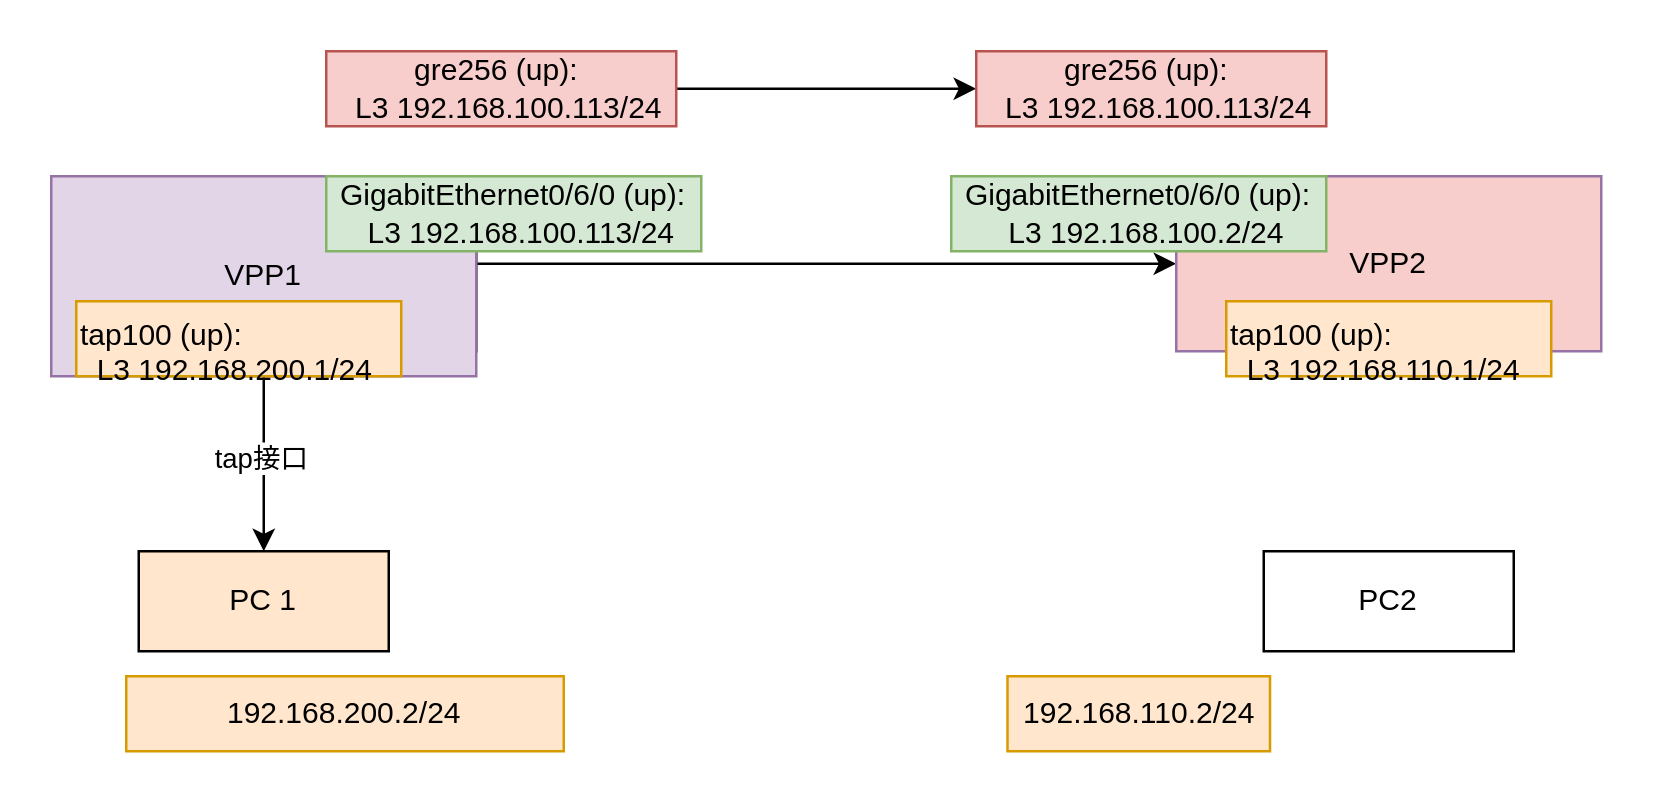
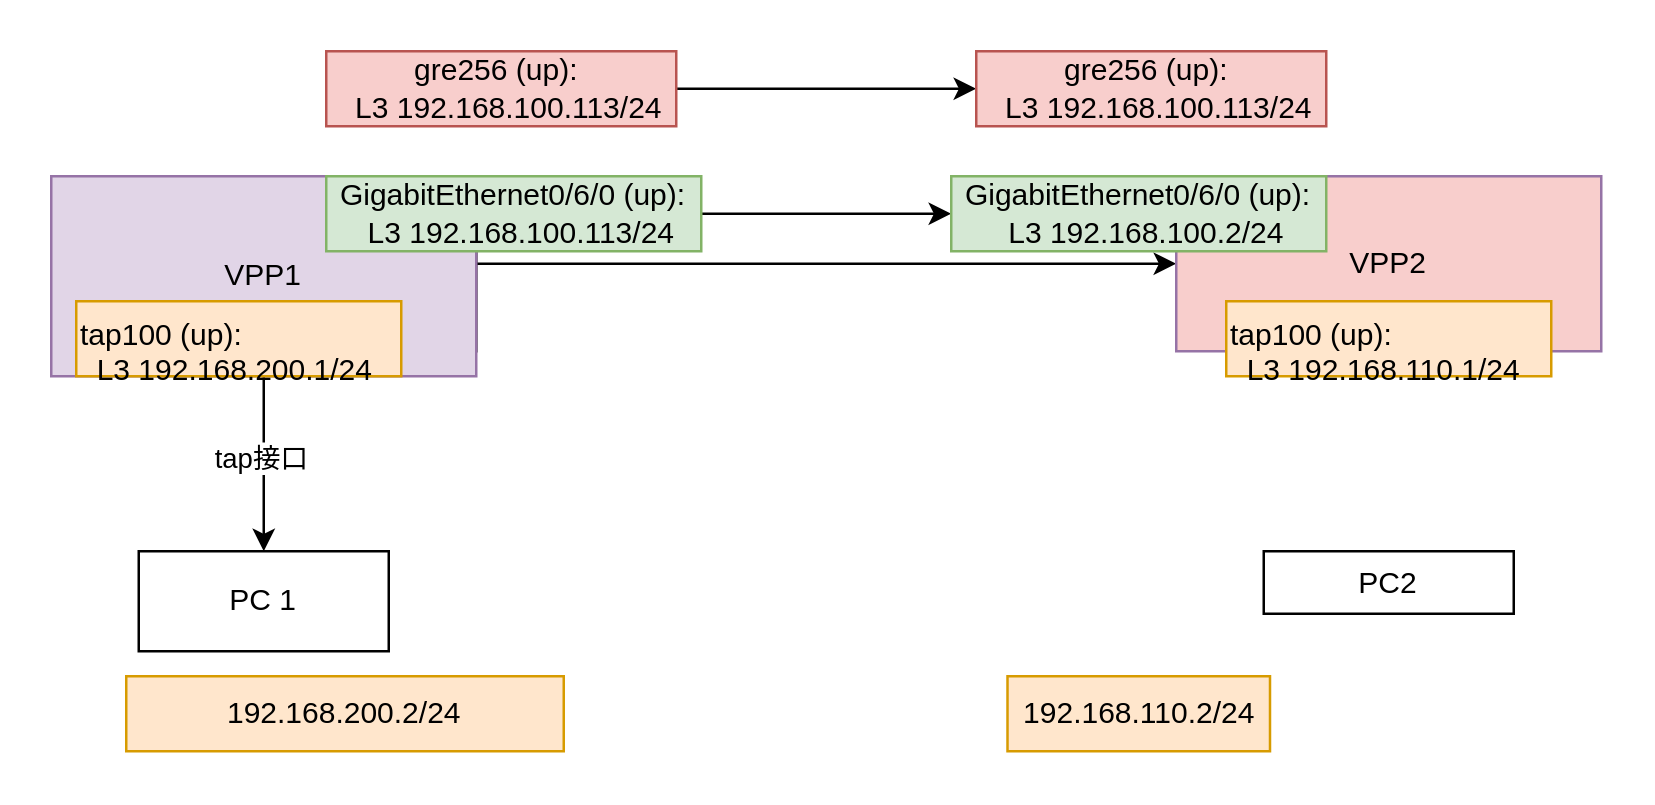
edge "GigabitEthernet0/6/0 (up): L3 192.168.100.113/24" -> "GigabitEthernet0/6/0 (up): L3 192.168.100.2/24": added
node "PC 1": fillcolor #ffe6cc -> #ffffff
node "PC2": size 250x100 -> 250x63
